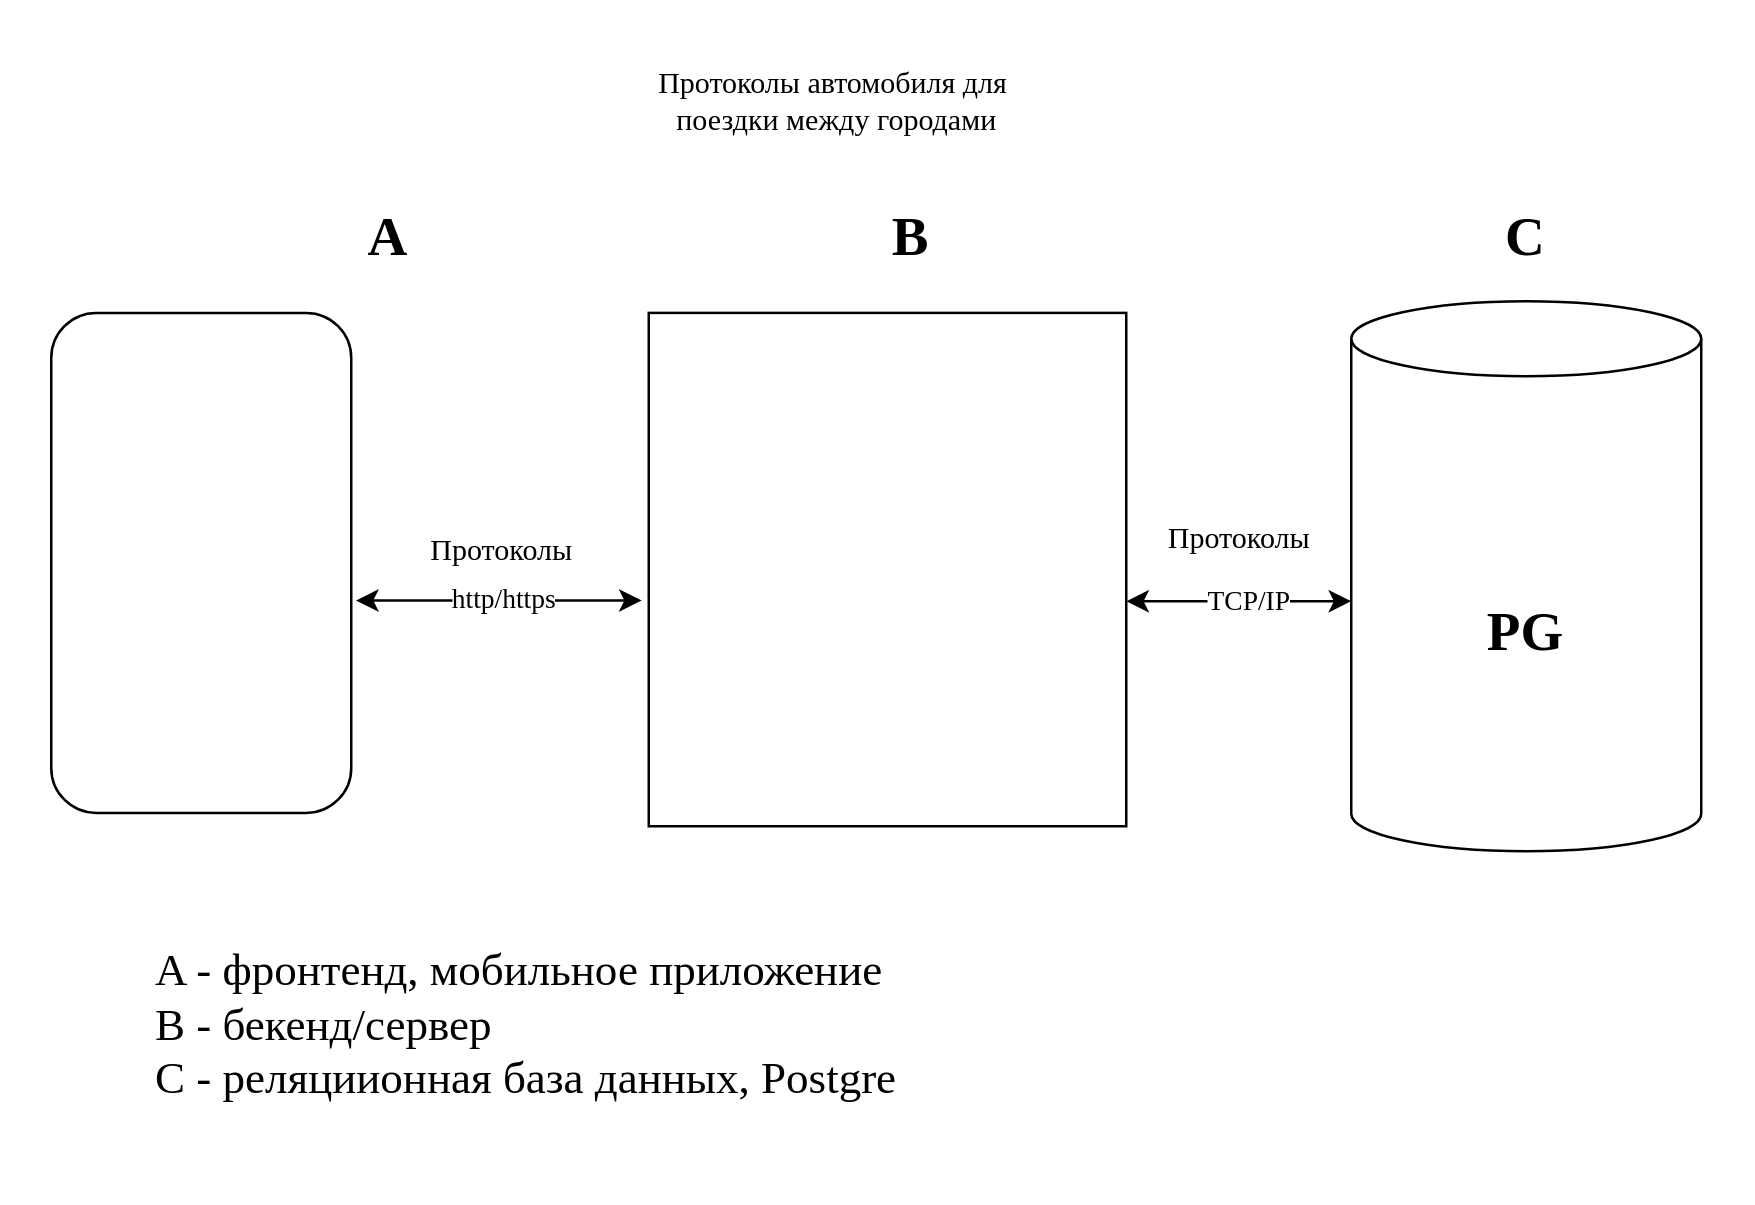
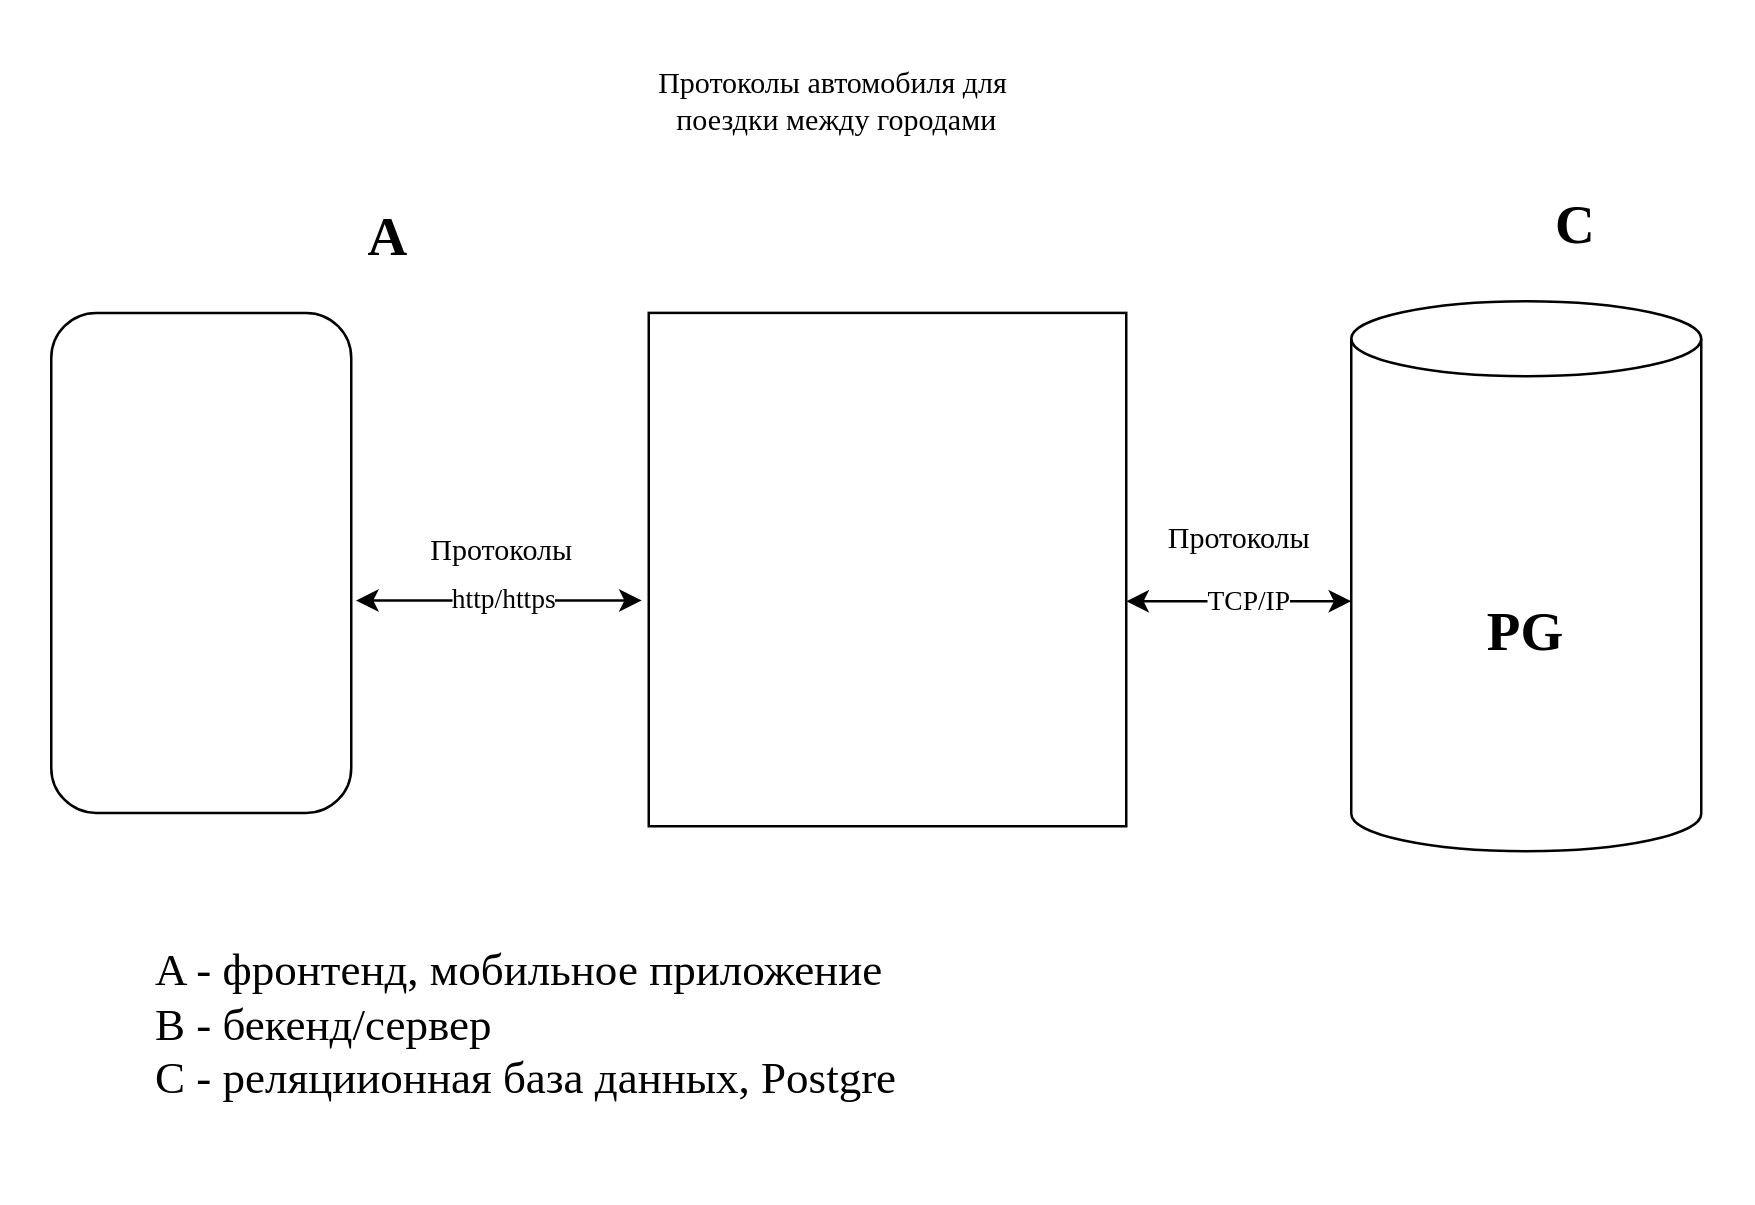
node "B": removed
node "C": moved (1526, 239) -> (1576, 226)
